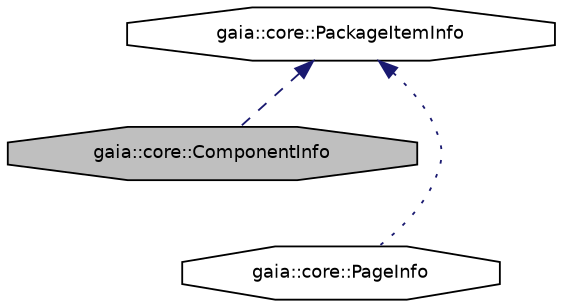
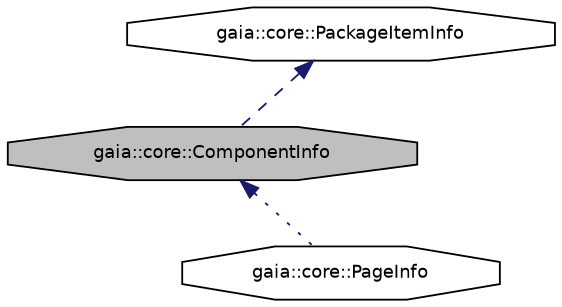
edge "gaia::core::PageInfo" -> "gaia::core::PackageItemInfo": now "gaia::core::PageInfo" -> "gaia::core::ComponentInfo"
